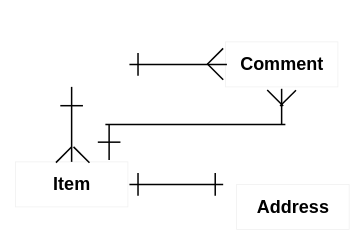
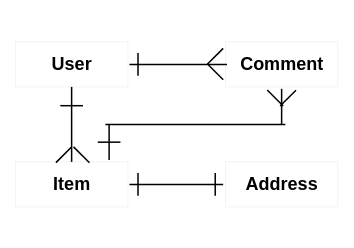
node "User": added
node "Address": moved (293, 207) -> (282, 184)
